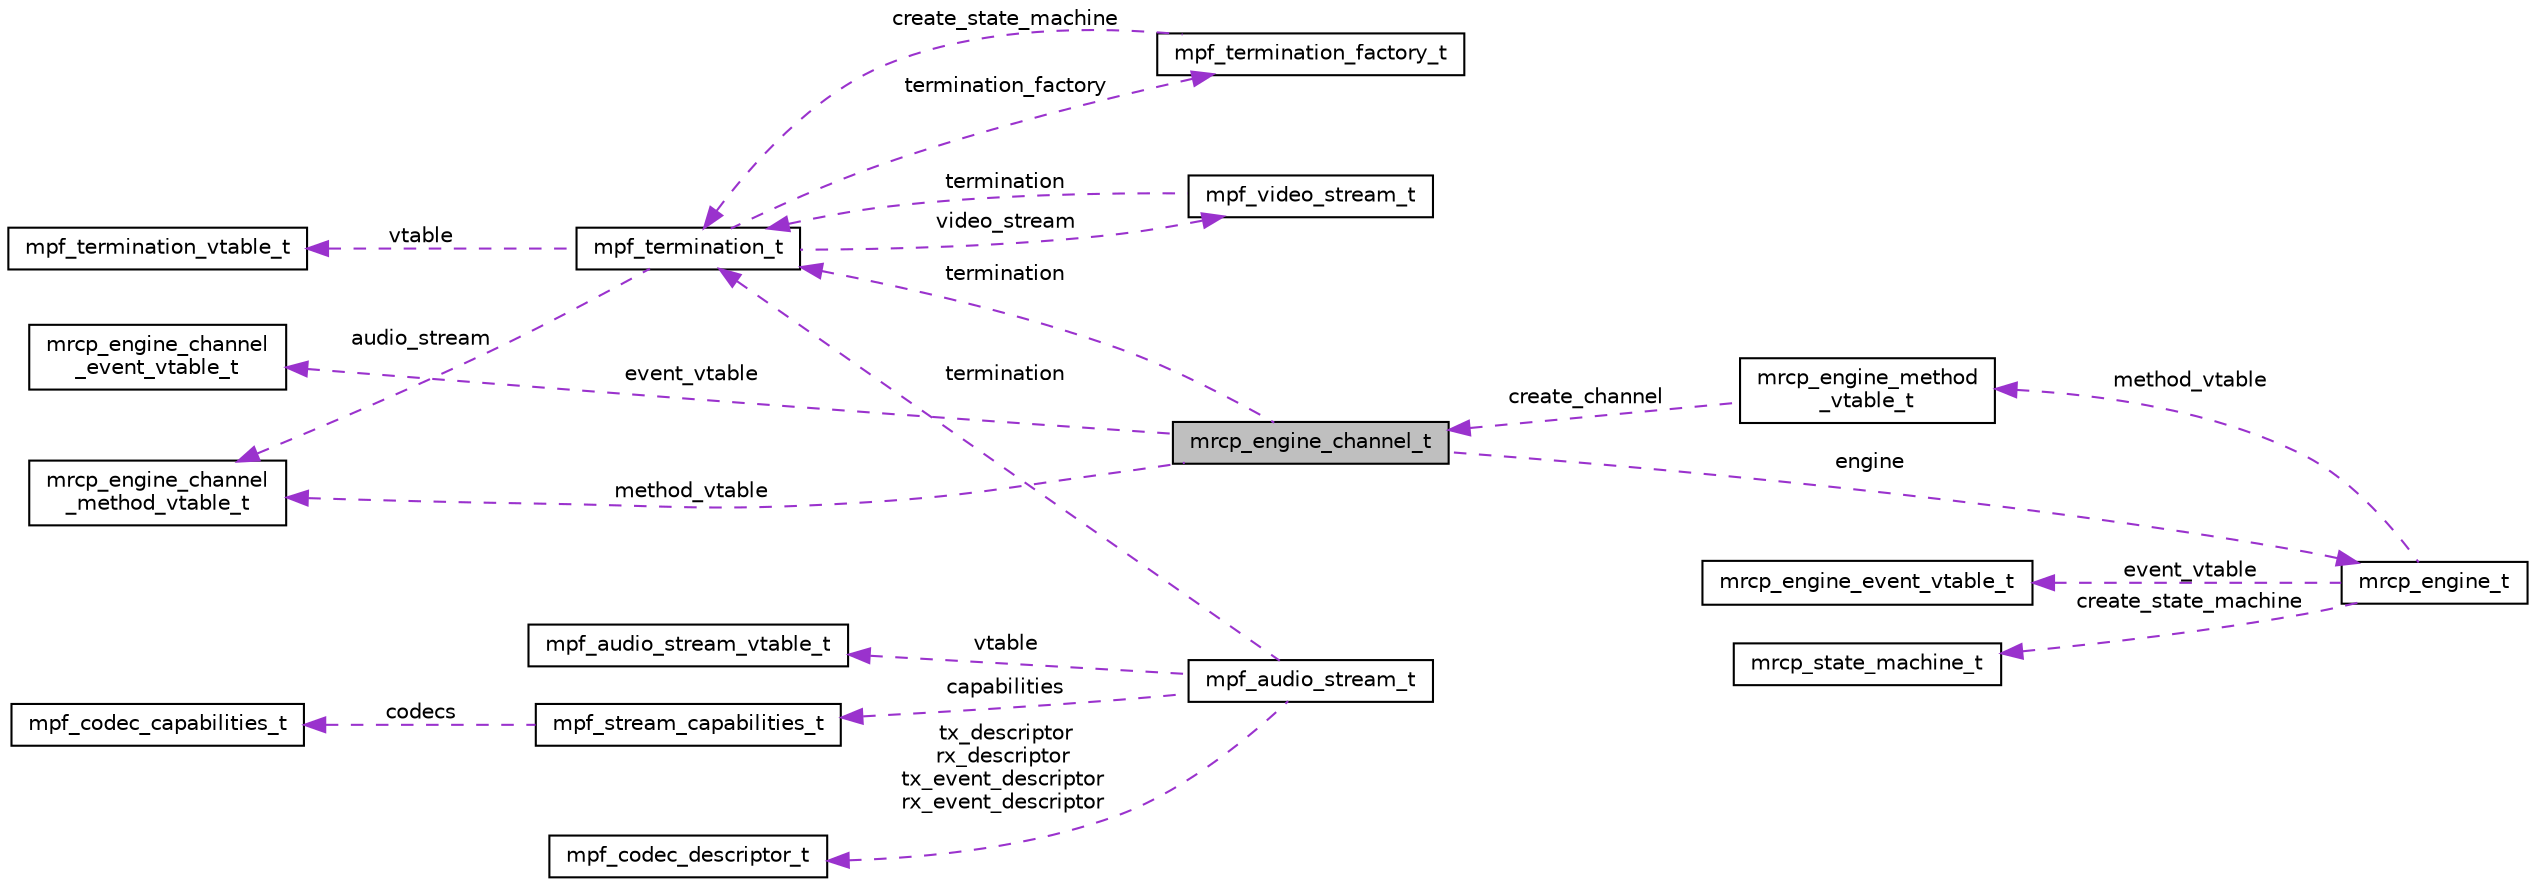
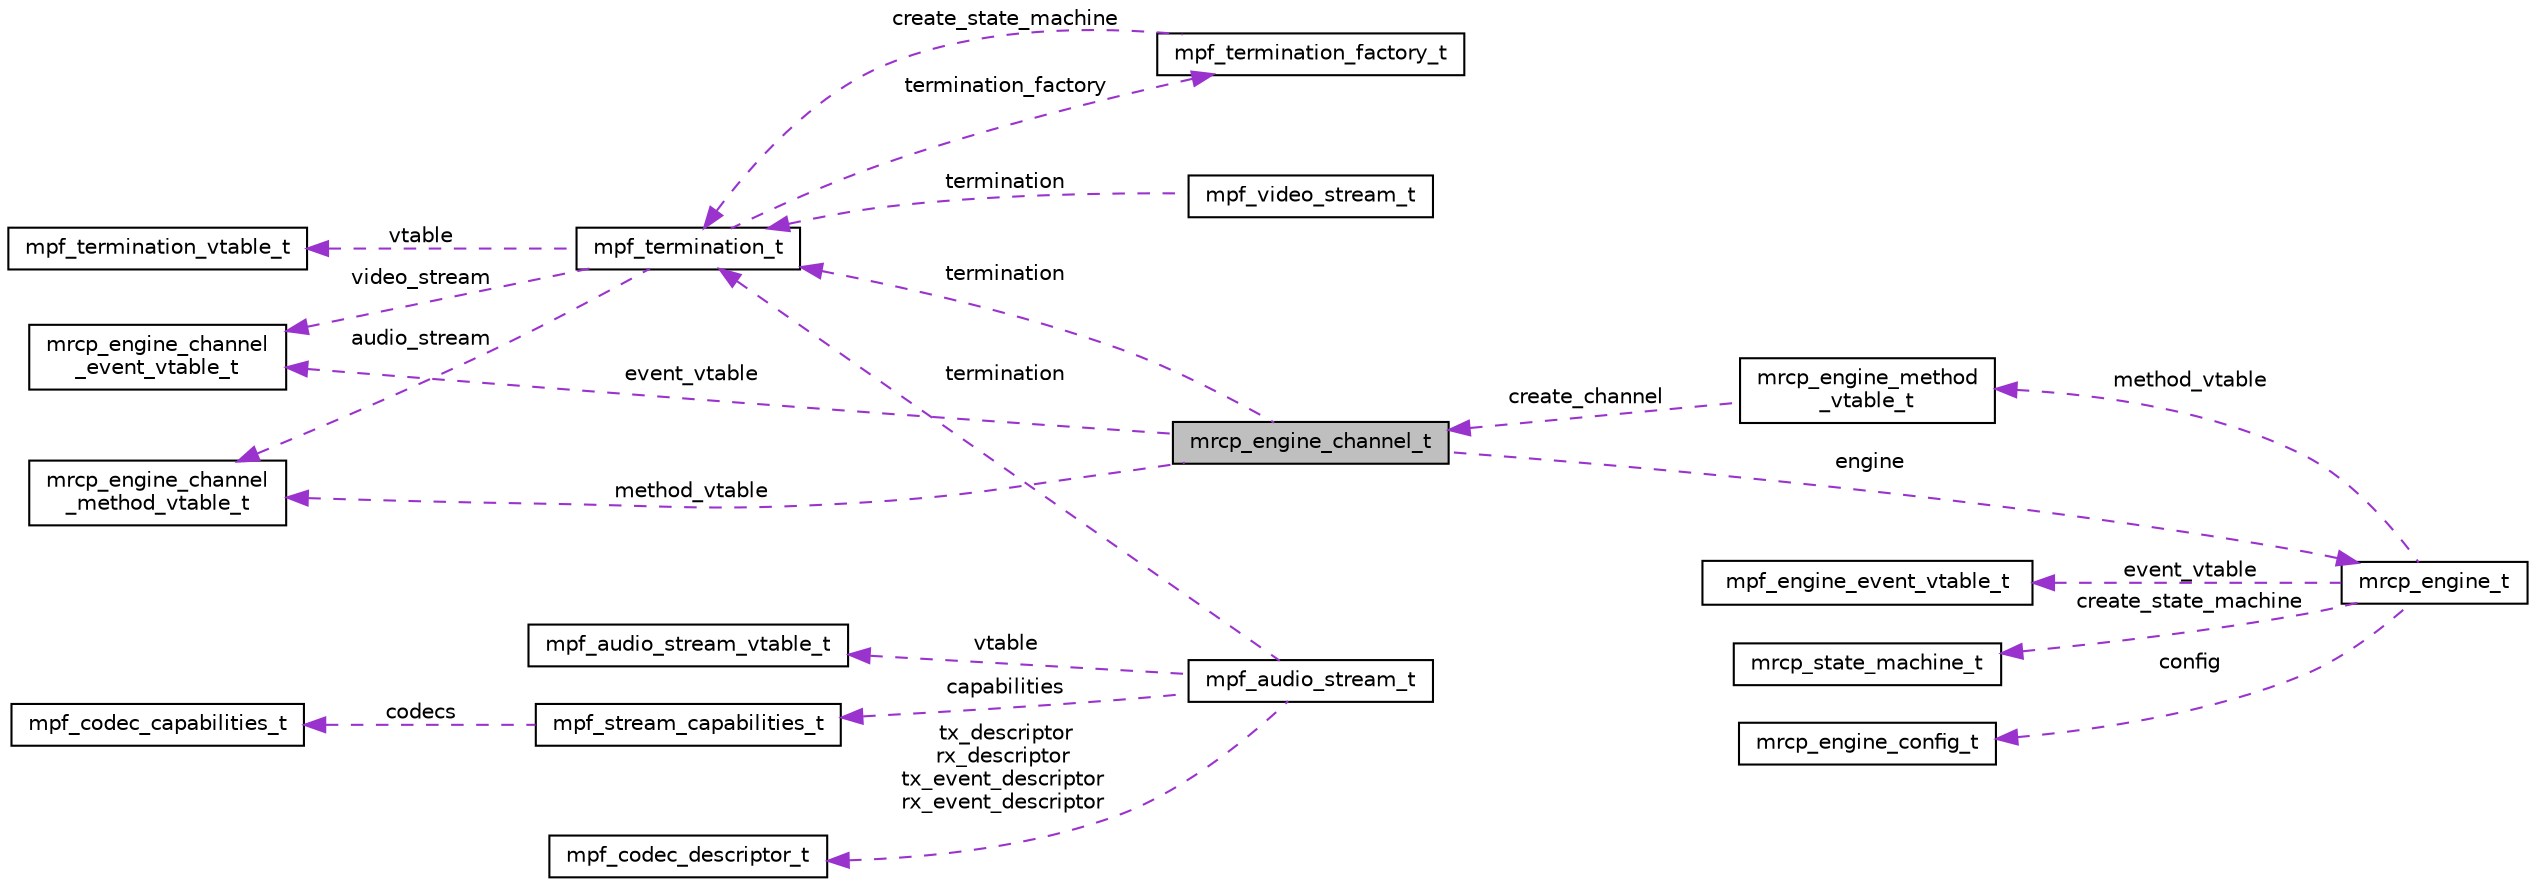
edge "mpf_termination_t" -> "mpf_video_stream_t": now "mpf_termination_t" -> "mrcp_engine_channel _event_vtable_t"
node "mrcp_engine_event_vtable_t": label "mrcp_engine_event_vtable_t" -> "mpf_engine_event_vtable_t"
node "mrcp_engine_config_t": added
